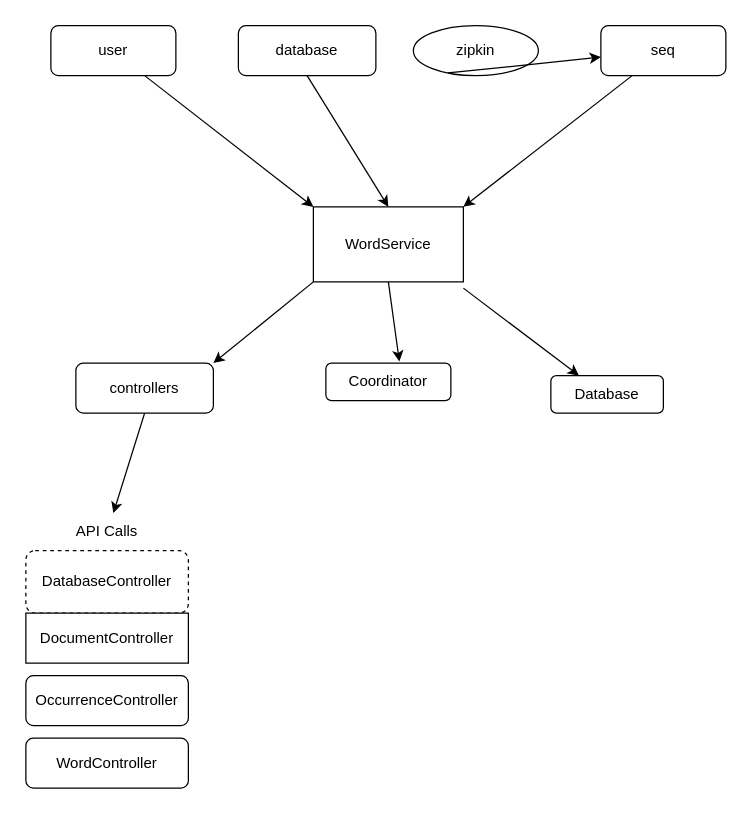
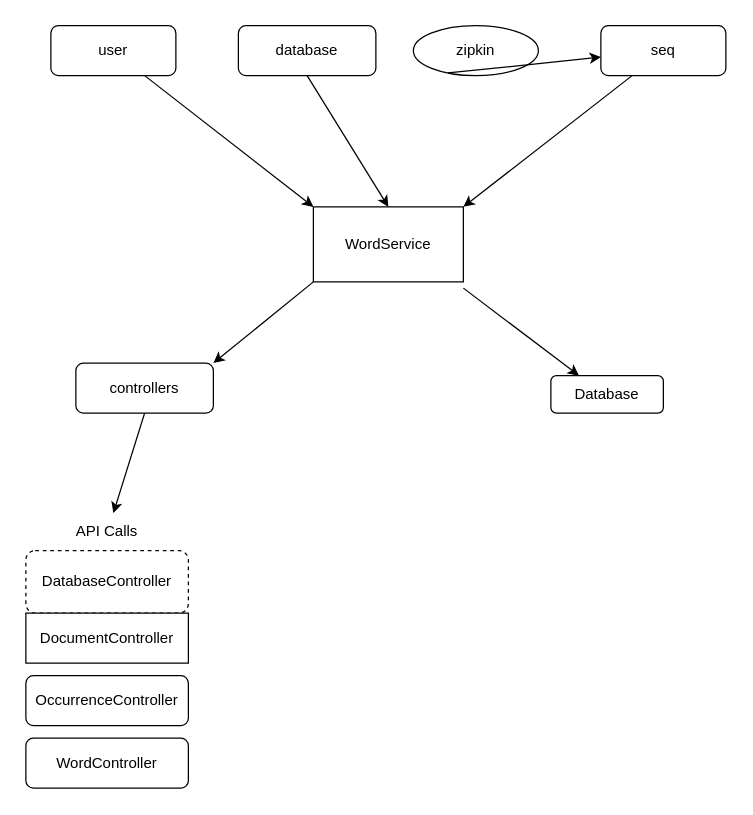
edge "WordService" -> "Coordinator": removed
node "Coordinator": removed
